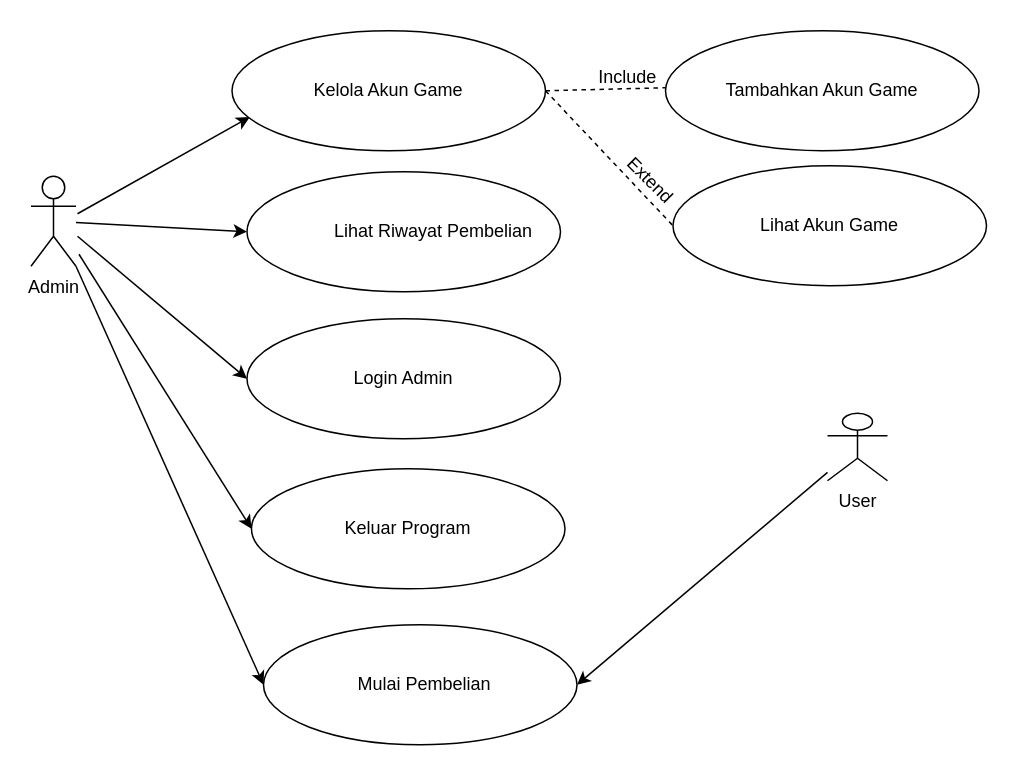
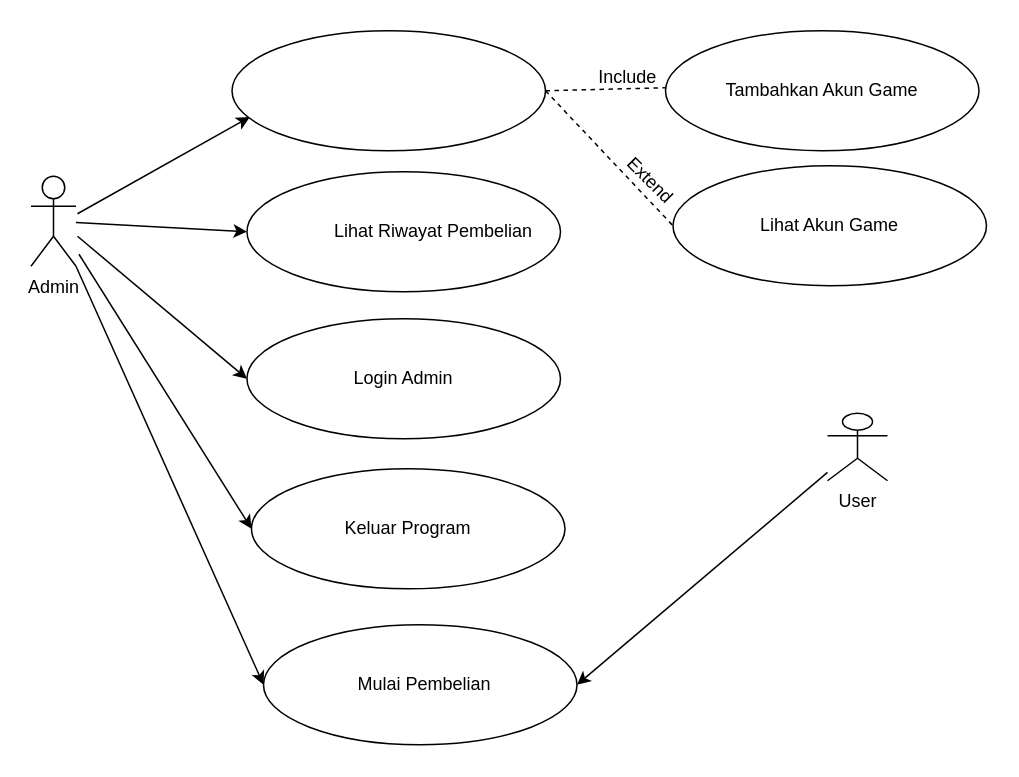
node "Kelola Akun Game": removed
